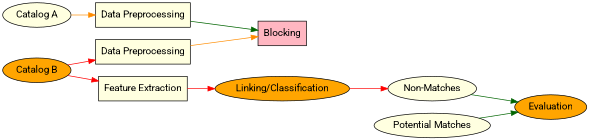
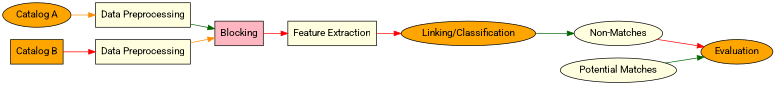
node "Catalog A": fillcolor lightyellow -> orange
node "Catalog B": shape ellipse -> box
edge "Catalog B" -> "Feature Extraction": now "Blocking" -> "Feature Extraction"
edge "Linking/Classification" -> "Non-Matches": color red -> darkgreen
edge "Non-Matches" -> "Evaluation": color darkgreen -> red
